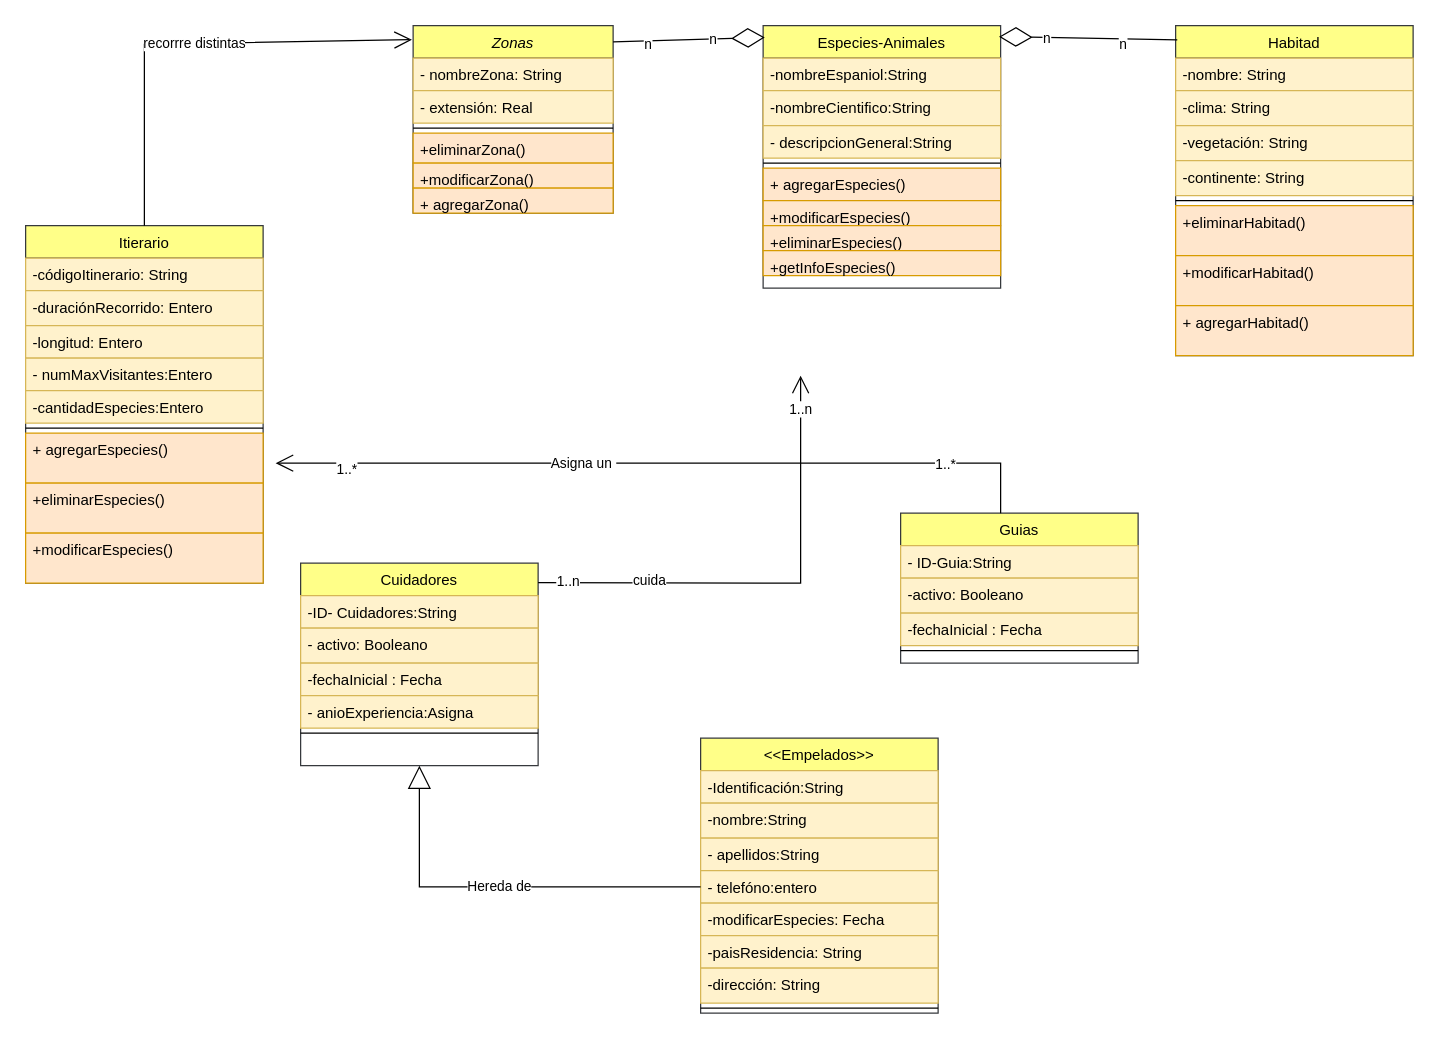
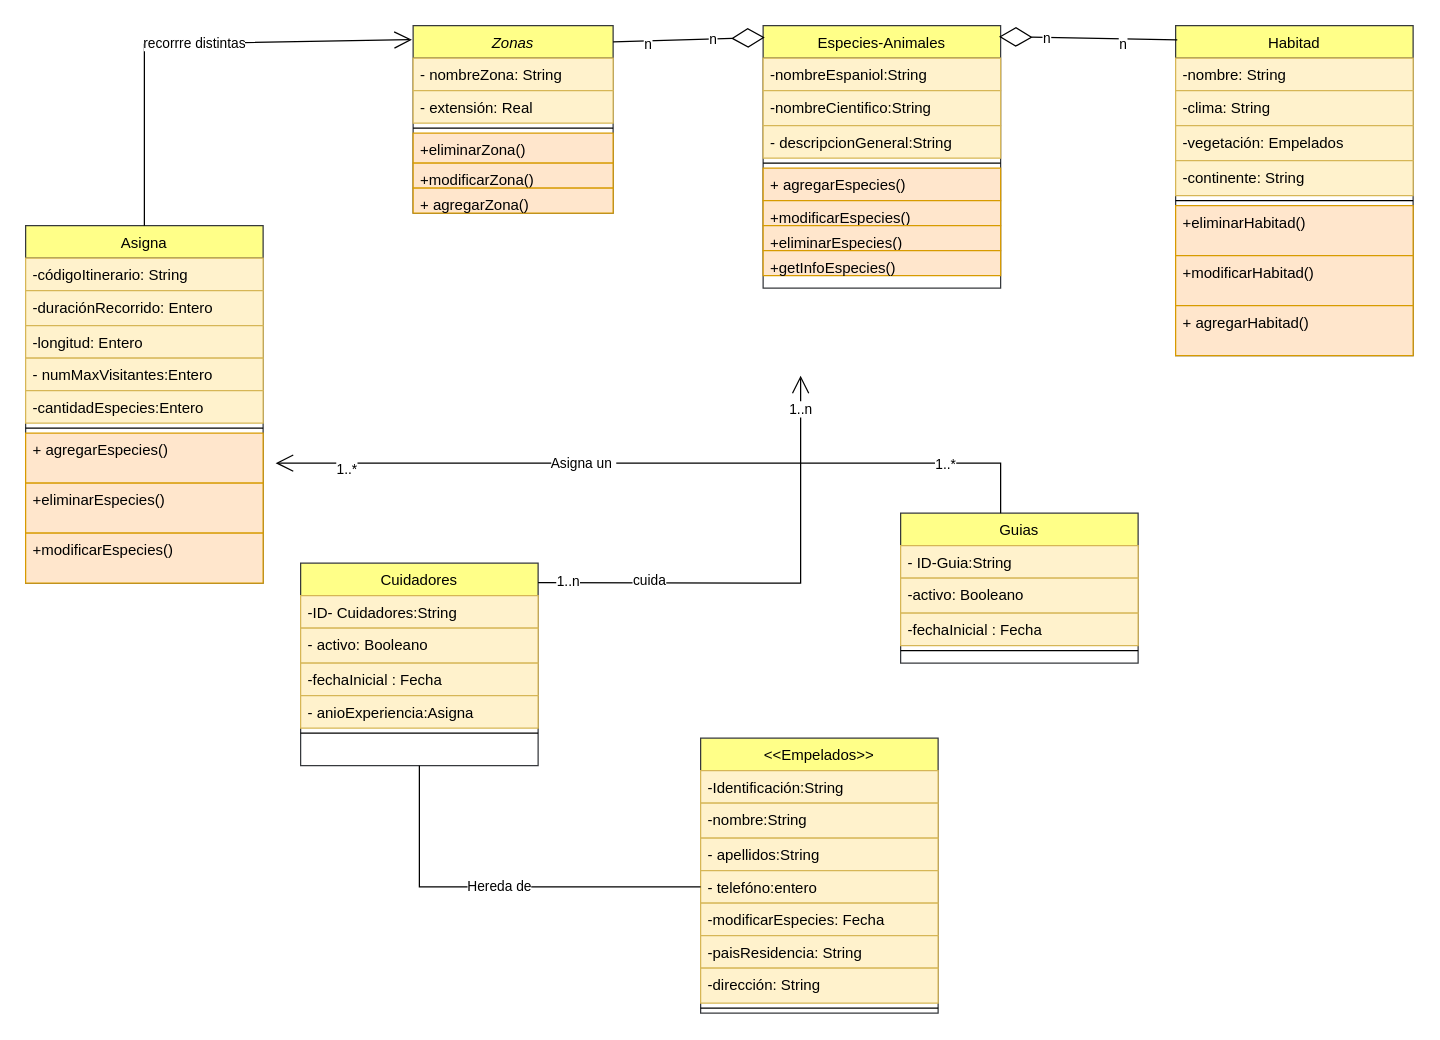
node "-vegetación: String": label "-vegetación: String" -> "-vegetación: Empelados"
node "Itierario": label "Itierario" -> "Asigna"
edge "- telefóno:entero" -> "Cuidadores": arrowhead block -> none
